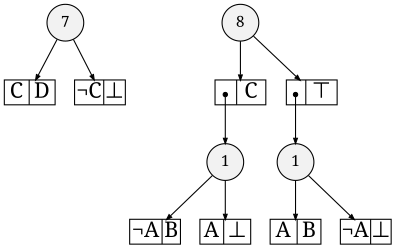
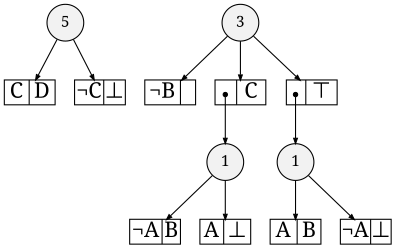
node "7": label "7" -> "5"
node "8": label "8" -> "3"
node "¬B": added
